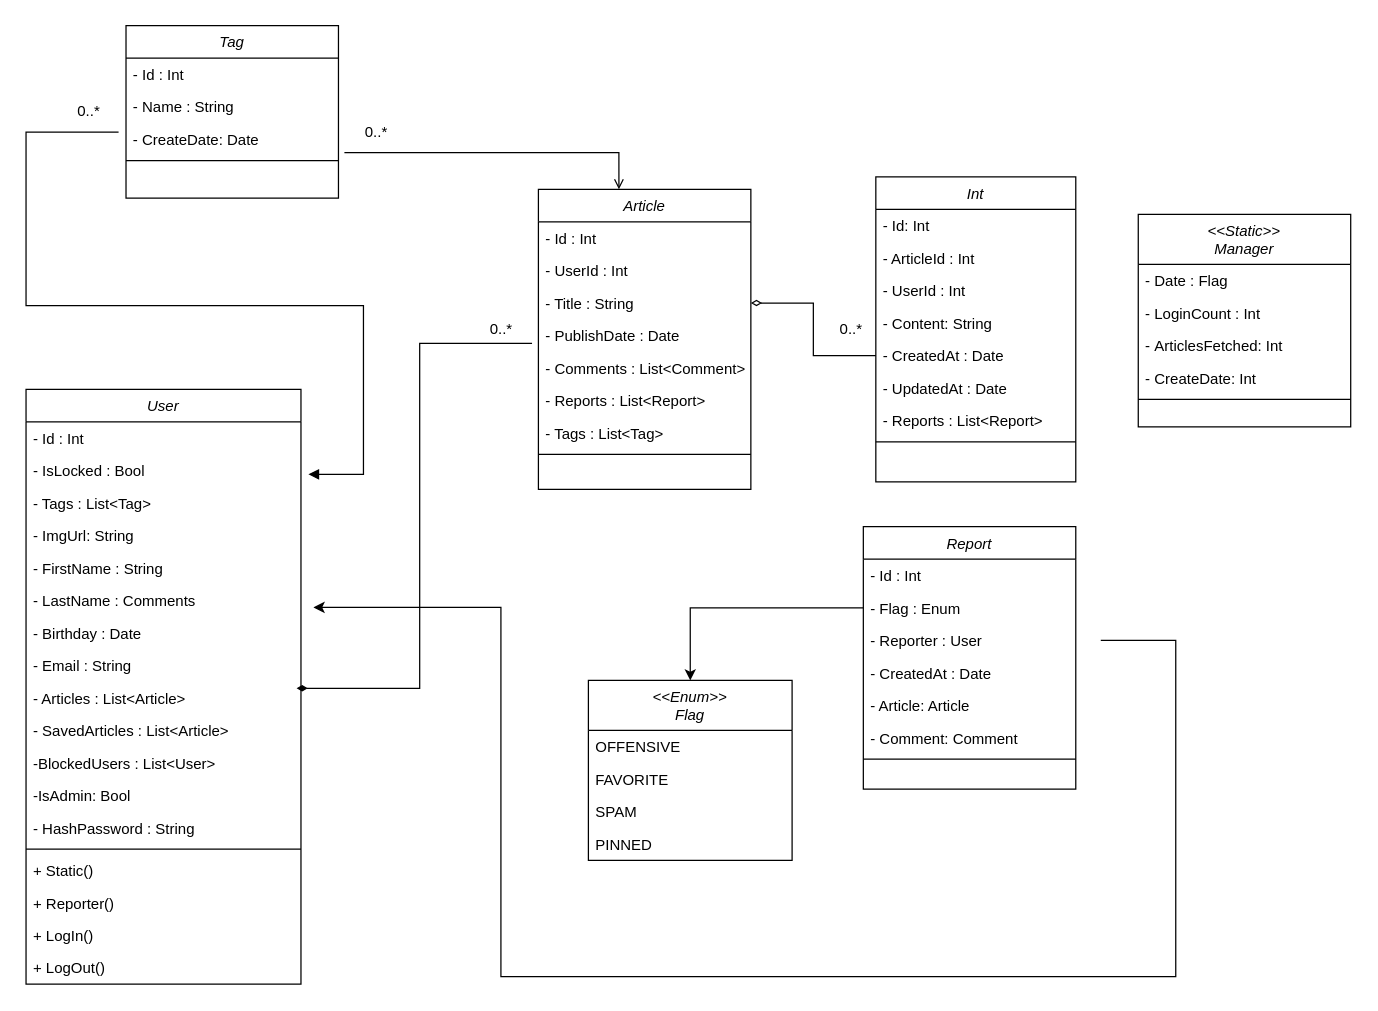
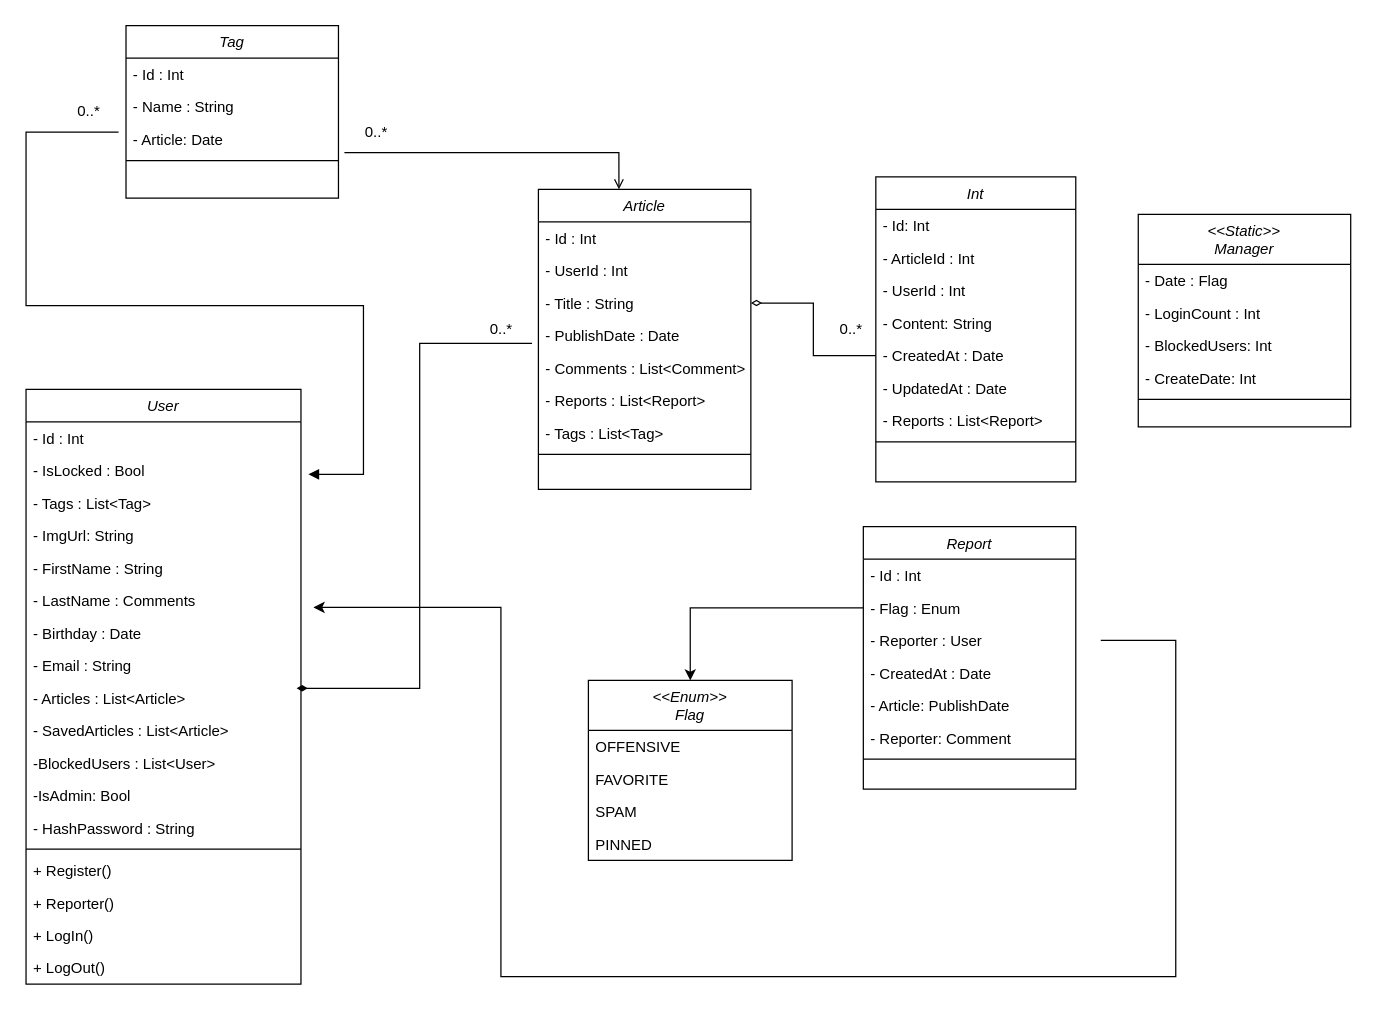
node "- CreateDate: Date": label "- CreateDate: Date" -> "- Article: Date"
node "- ArticlesFetched: Int": label "- ArticlesFetched: Int" -> "- BlockedUsers: Int"
node "- Article: Article": label "- Article: Article" -> "- Article: PublishDate"
node "- Comment: Comment": label "- Comment: Comment" -> "- Reporter: Comment"
node "+ Static()": label "+ Static()" -> "+ Register()"
